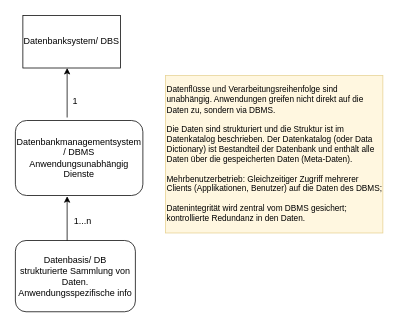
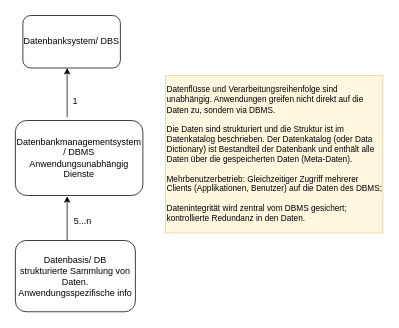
node "Datenbanksystem/ DBS": shape rectangle -> rounded rectangle
node "1...n": label "1...n" -> "5...n"
